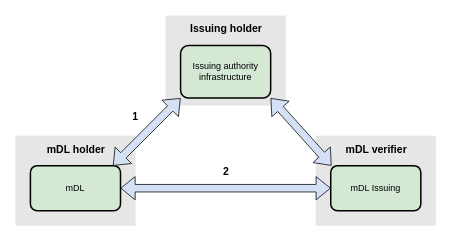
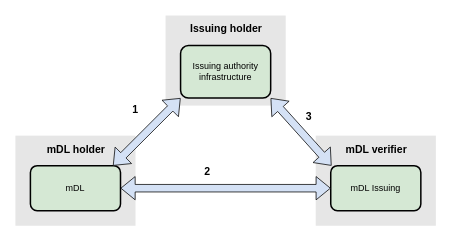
node "1": moved (135, 117) -> (135, 109)
node "3": added
node "2": moved (226, 171) -> (207, 171)
